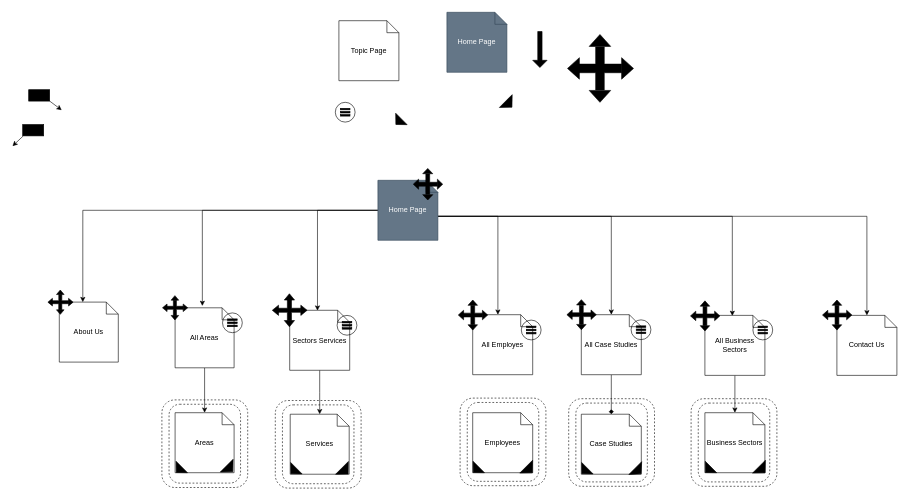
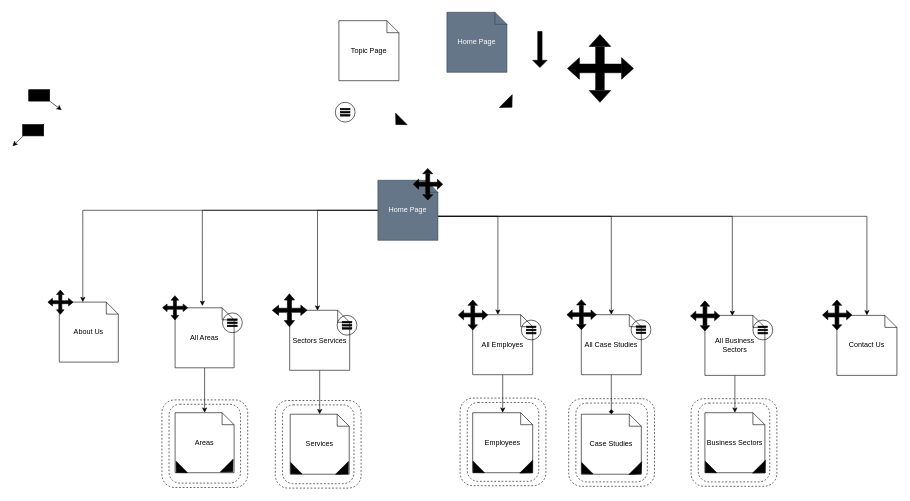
edge "All Employes" -> "Employees": added
